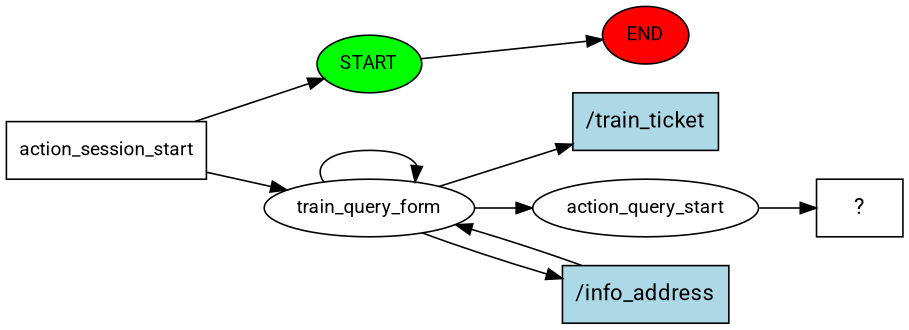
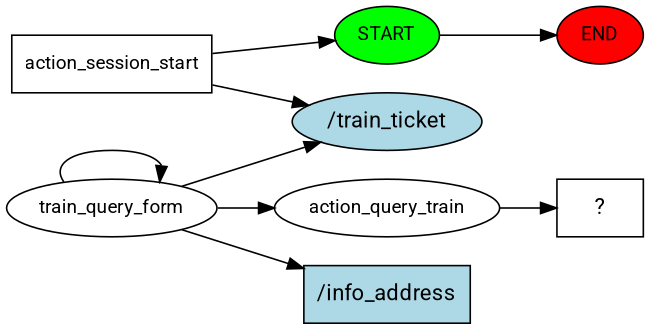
node "/train_ticket": shape box -> ellipse
edge "action_session_start" -> "train_query_form": now "action_session_start" -> "/train_ticket"
node "action_query_start": label "action_query_start" -> "action_query_train"
edge "/info_address" -> "train_query_form": removed
